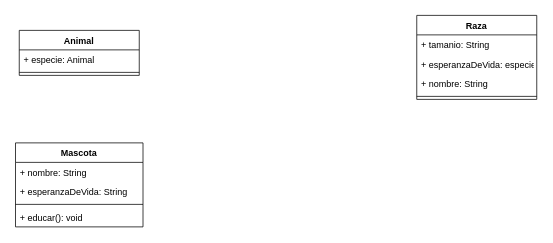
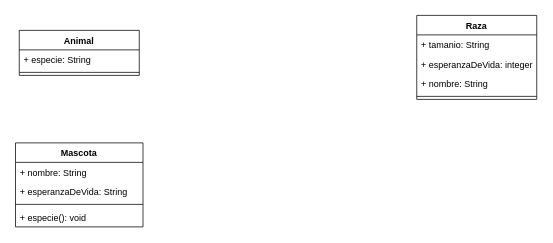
node "+ especie: Animal": label "+ especie: Animal" -> "+ especie: String"
node "+ esperanzaDeVida: especie": label "+ esperanzaDeVida: especie" -> "+ esperanzaDeVida: integer"
node "+ educar(): void": label "+ educar(): void" -> "+ especie(): void"
